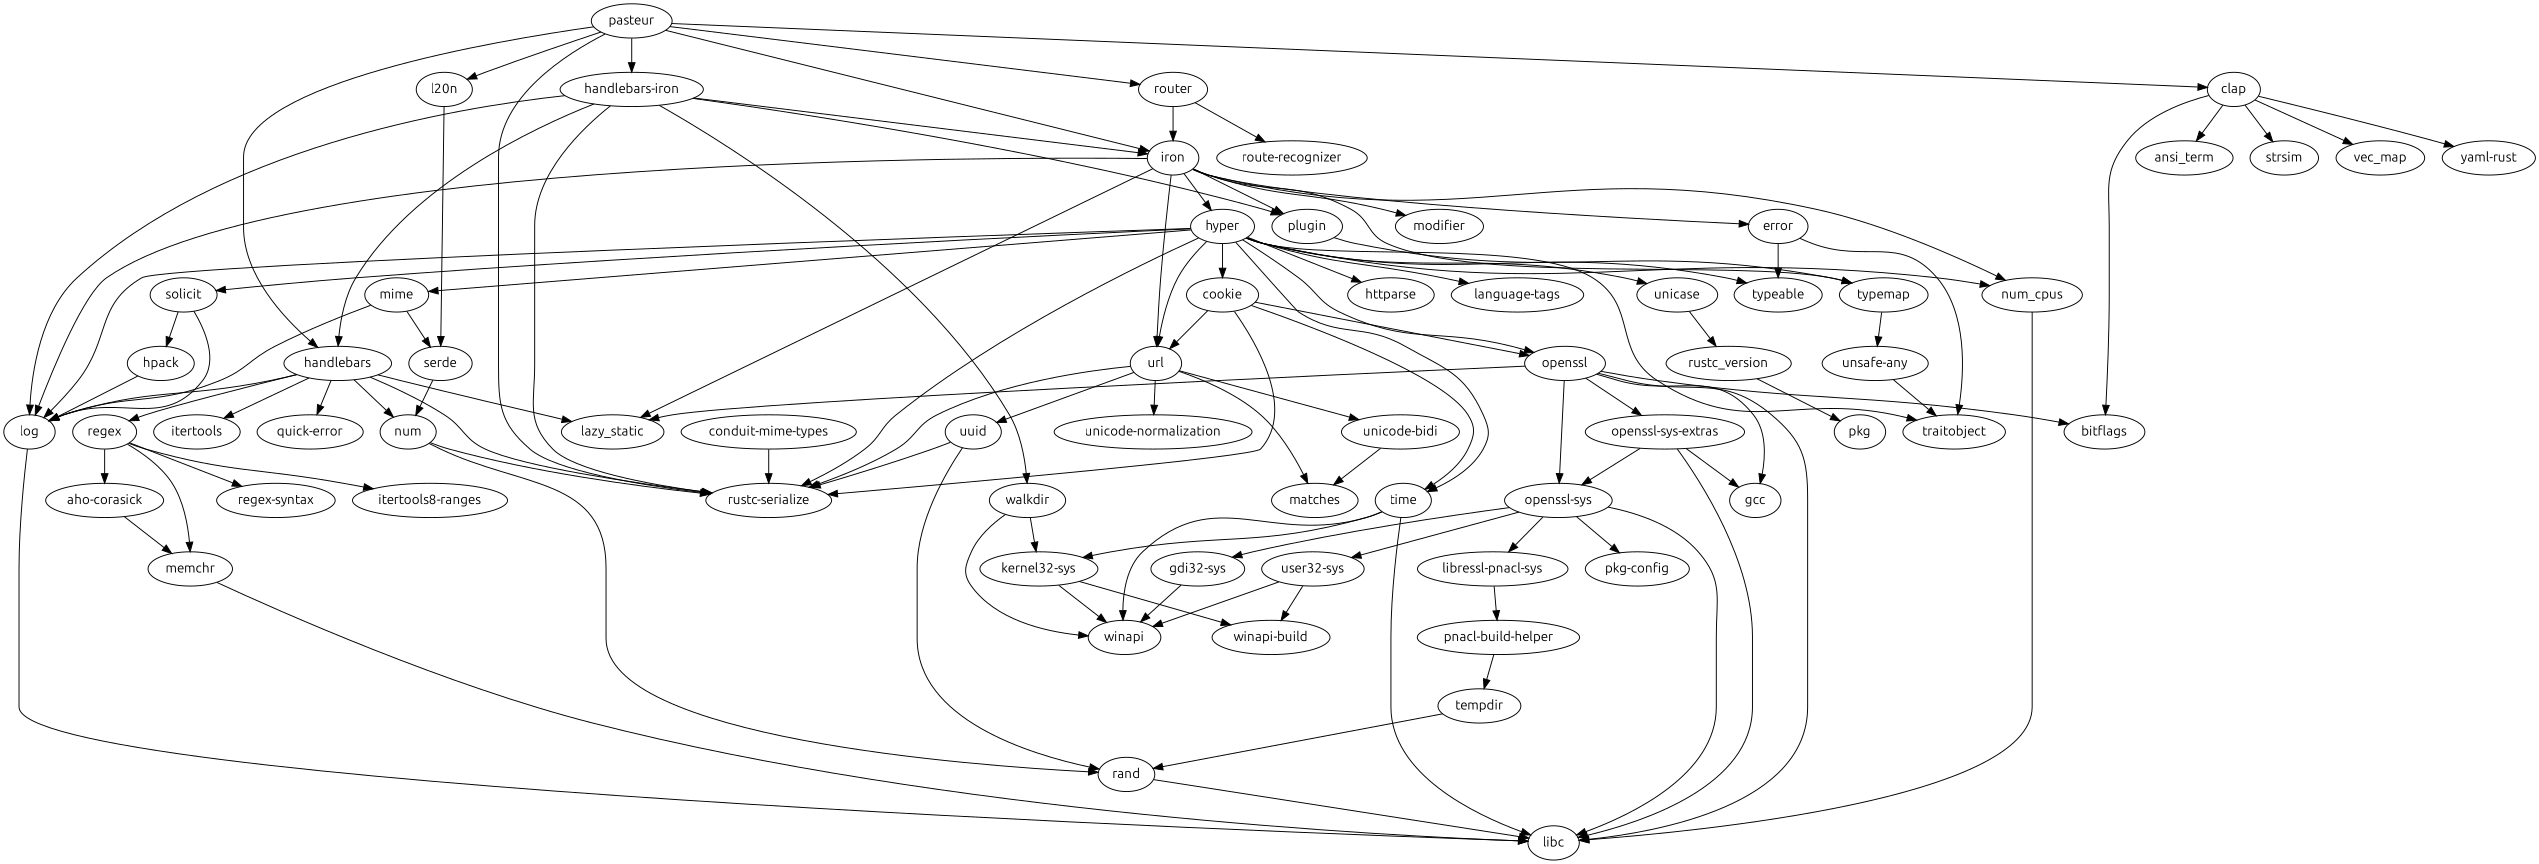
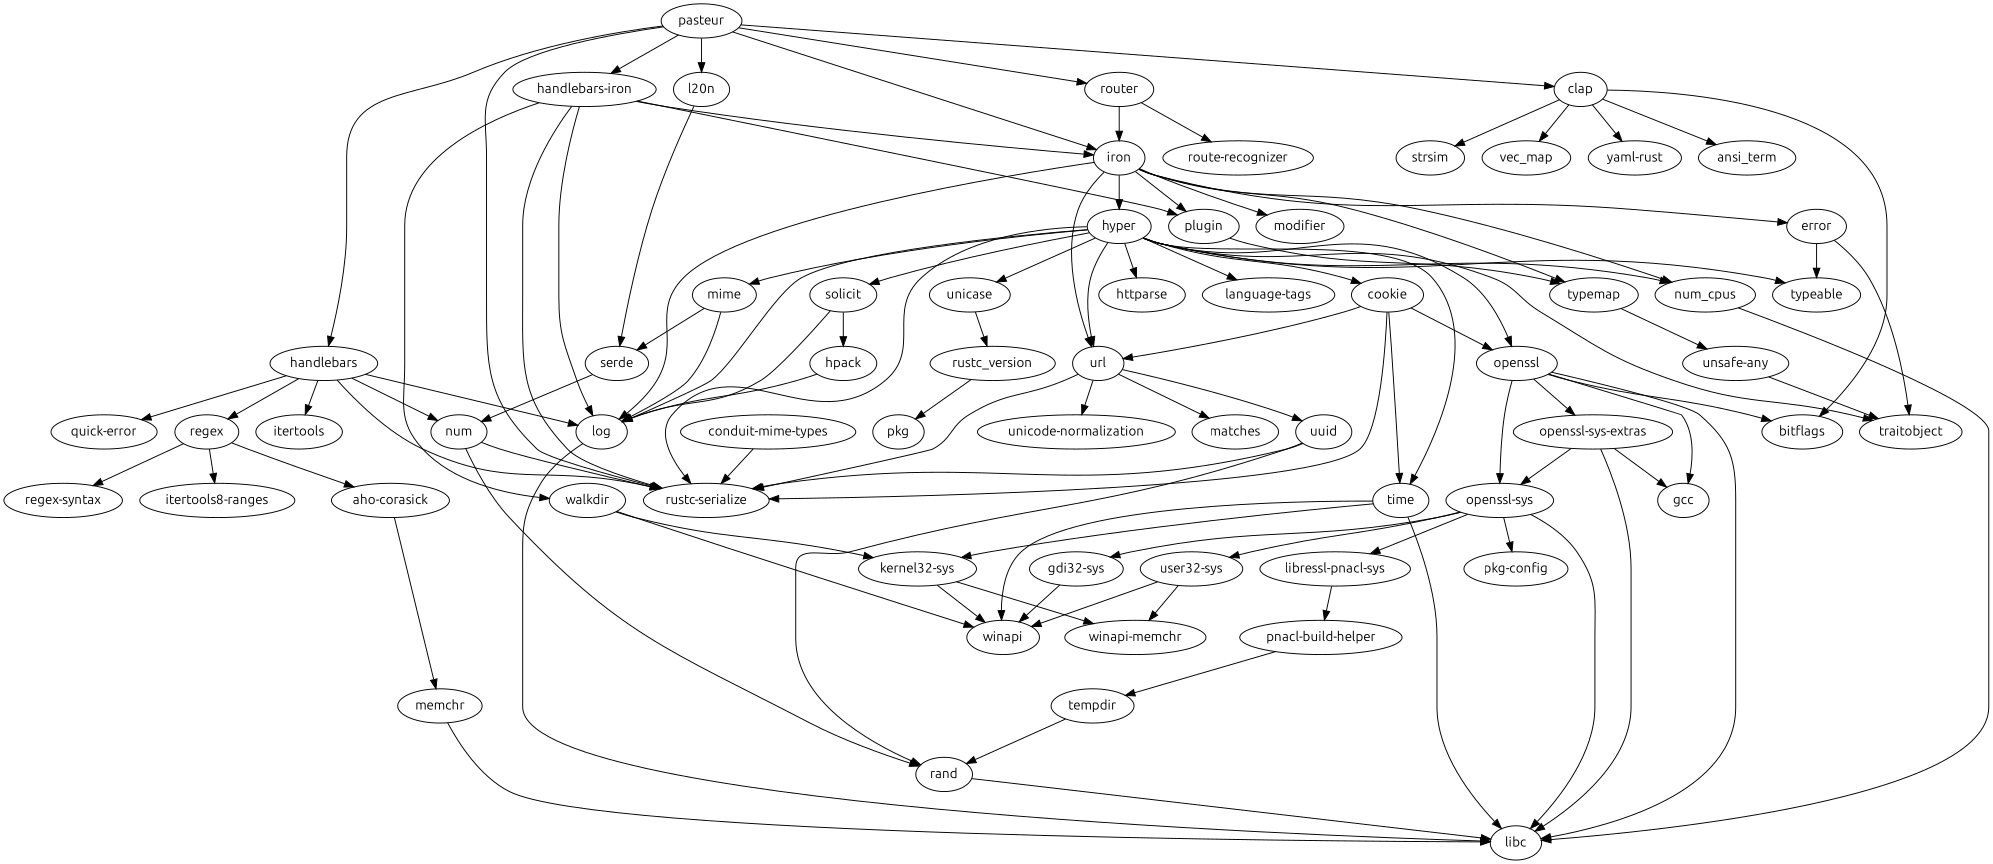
edge "handlebars-iron" -> "handlebars": removed
node "lazy_static": removed
node "unicode-bidi": removed
edge "regex" -> "memchr": removed
node "winapi-build": label "winapi-build" -> "winapi-memchr"
